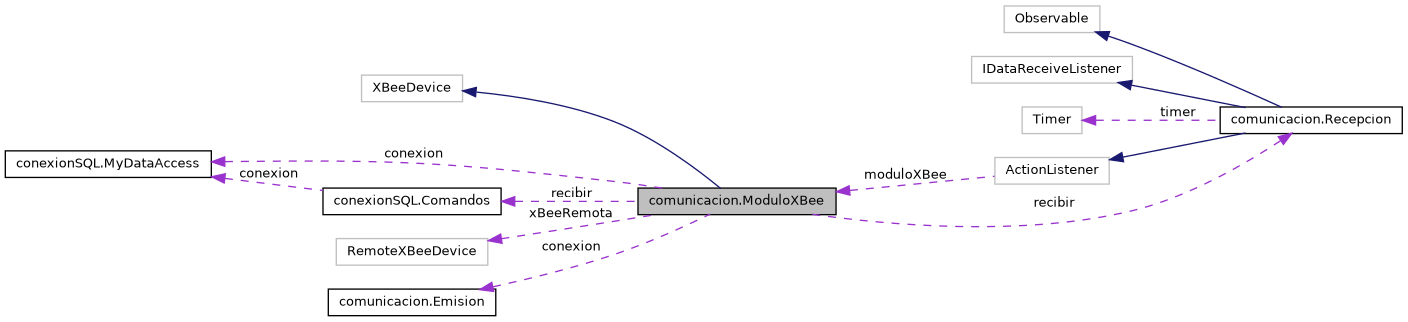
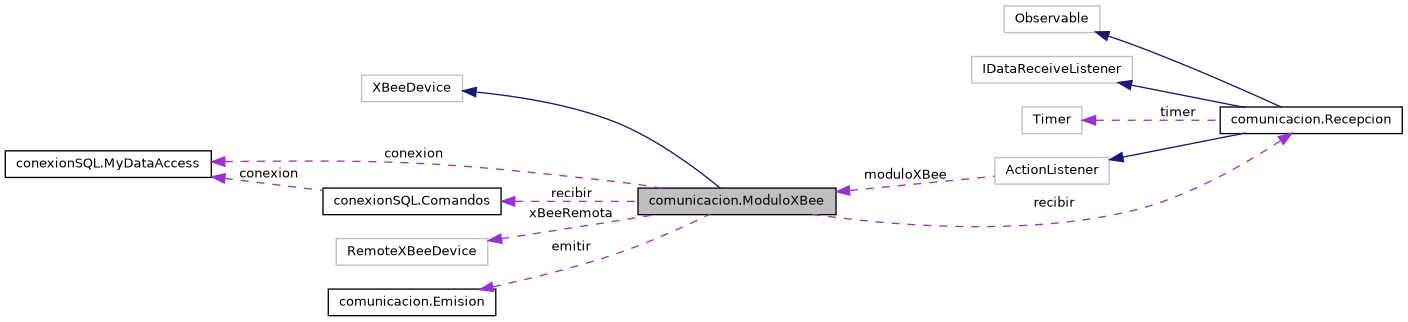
edge "comunicacion.ModuloXBee" -> "comunicacion.Emision": label " conexion" -> " emitir"
